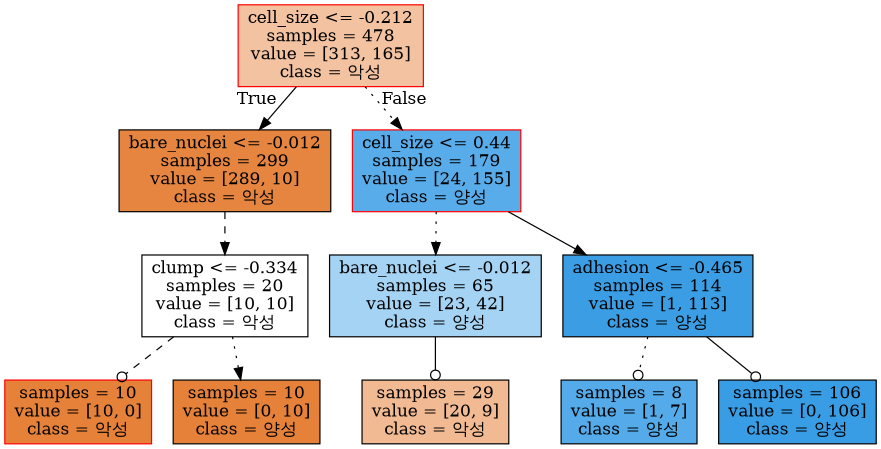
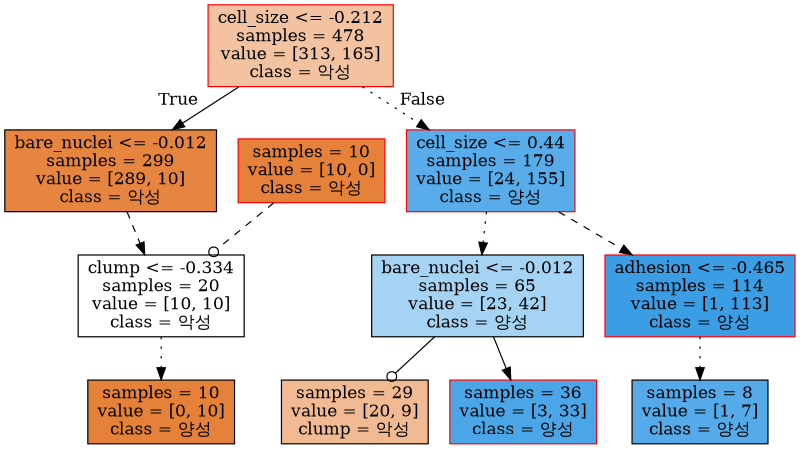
edge "cell_size <= 0.44 samples = 179 value = [24, 155] class = 양성" -> "adhesion <= -0.465 samples = 114 value = [1, 113] class = 양성": style solid -> dashed
node "adhesion <= -0.465 samples = 114 value = [1, 113] class = 양성": color black -> red
edge "adhesion <= -0.465 samples = 114 value = [1, 113] class = 양성" -> "samples = 8 value = [1, 7] class = 양성": arrowhead odot -> normal
edge "clump <= -0.334 samples = 20 value = [10, 10] class = 악성" -> "samples = 10 value = [10, 0] class = 악성": reversed
node "samples = 29 value = [20, 9] class = 악성": label "samples = 29 value = [20, 9] class = 악성" -> "samples = 29 value = [20, 9] clump = 악성"
node "samples = 36 value = [3, 33] class = 양성": added
node "samples = 106 value = [0, 106] class = 양성": removed
